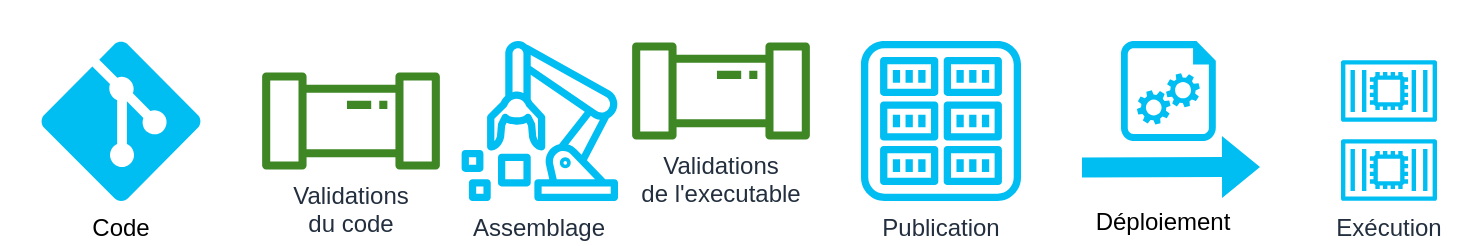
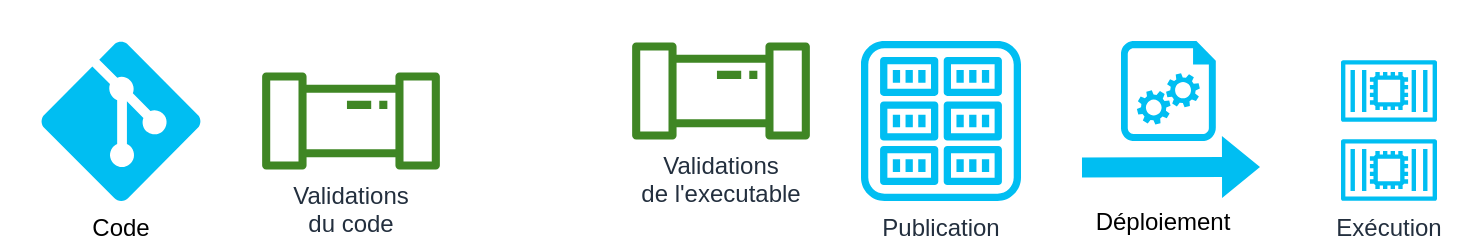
node "Assemblage": removed
